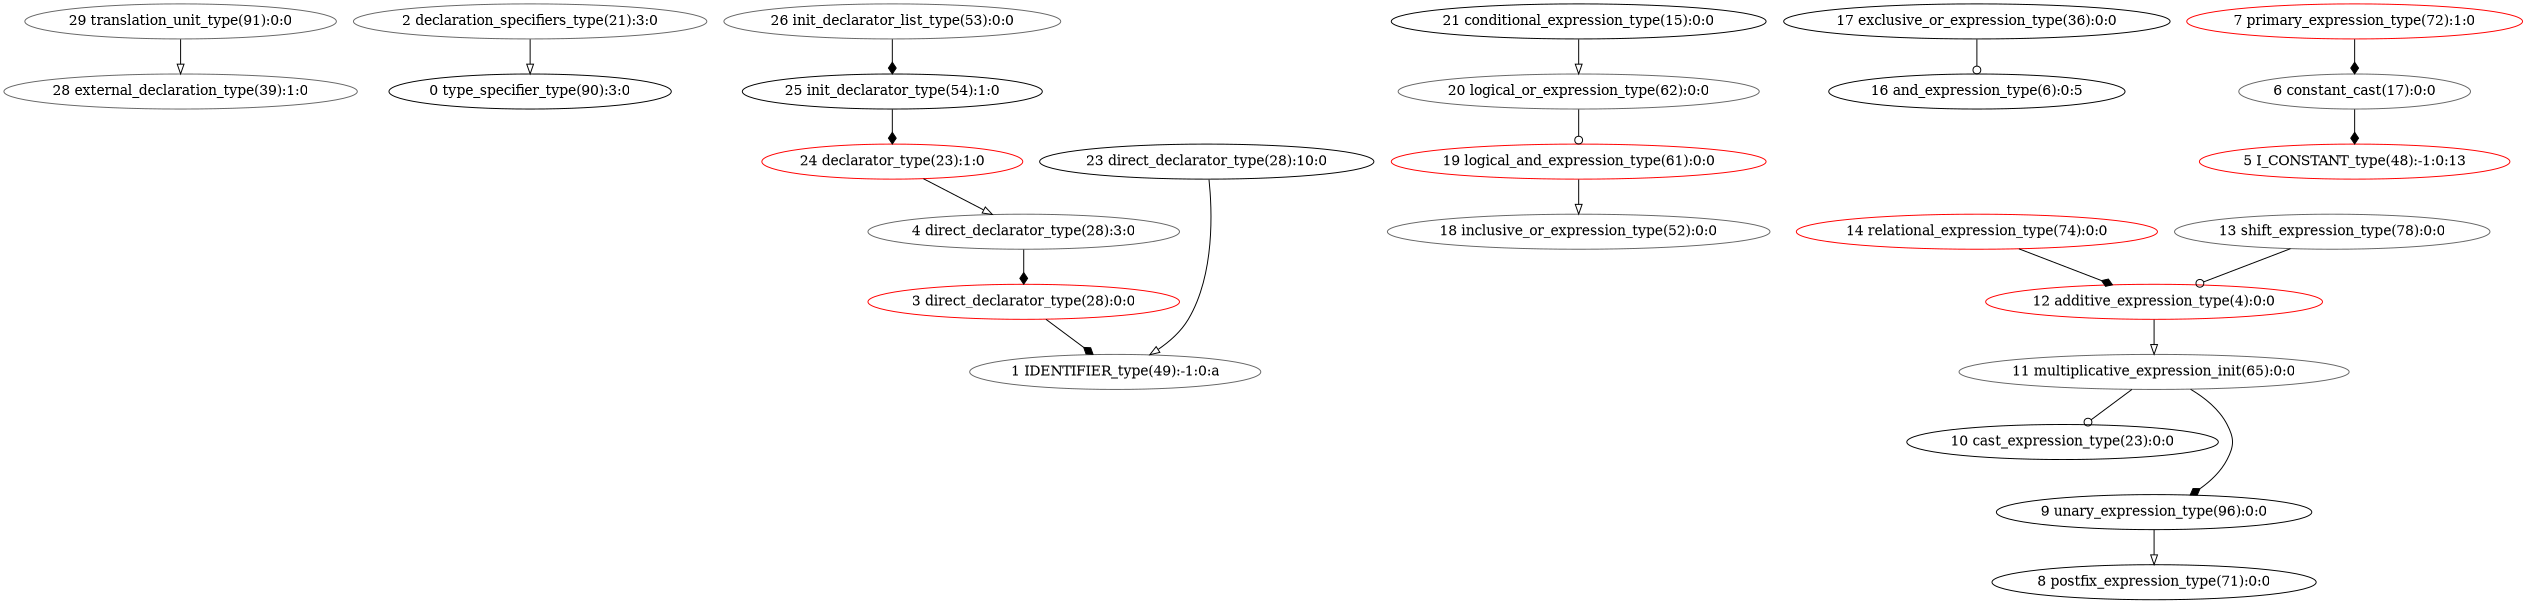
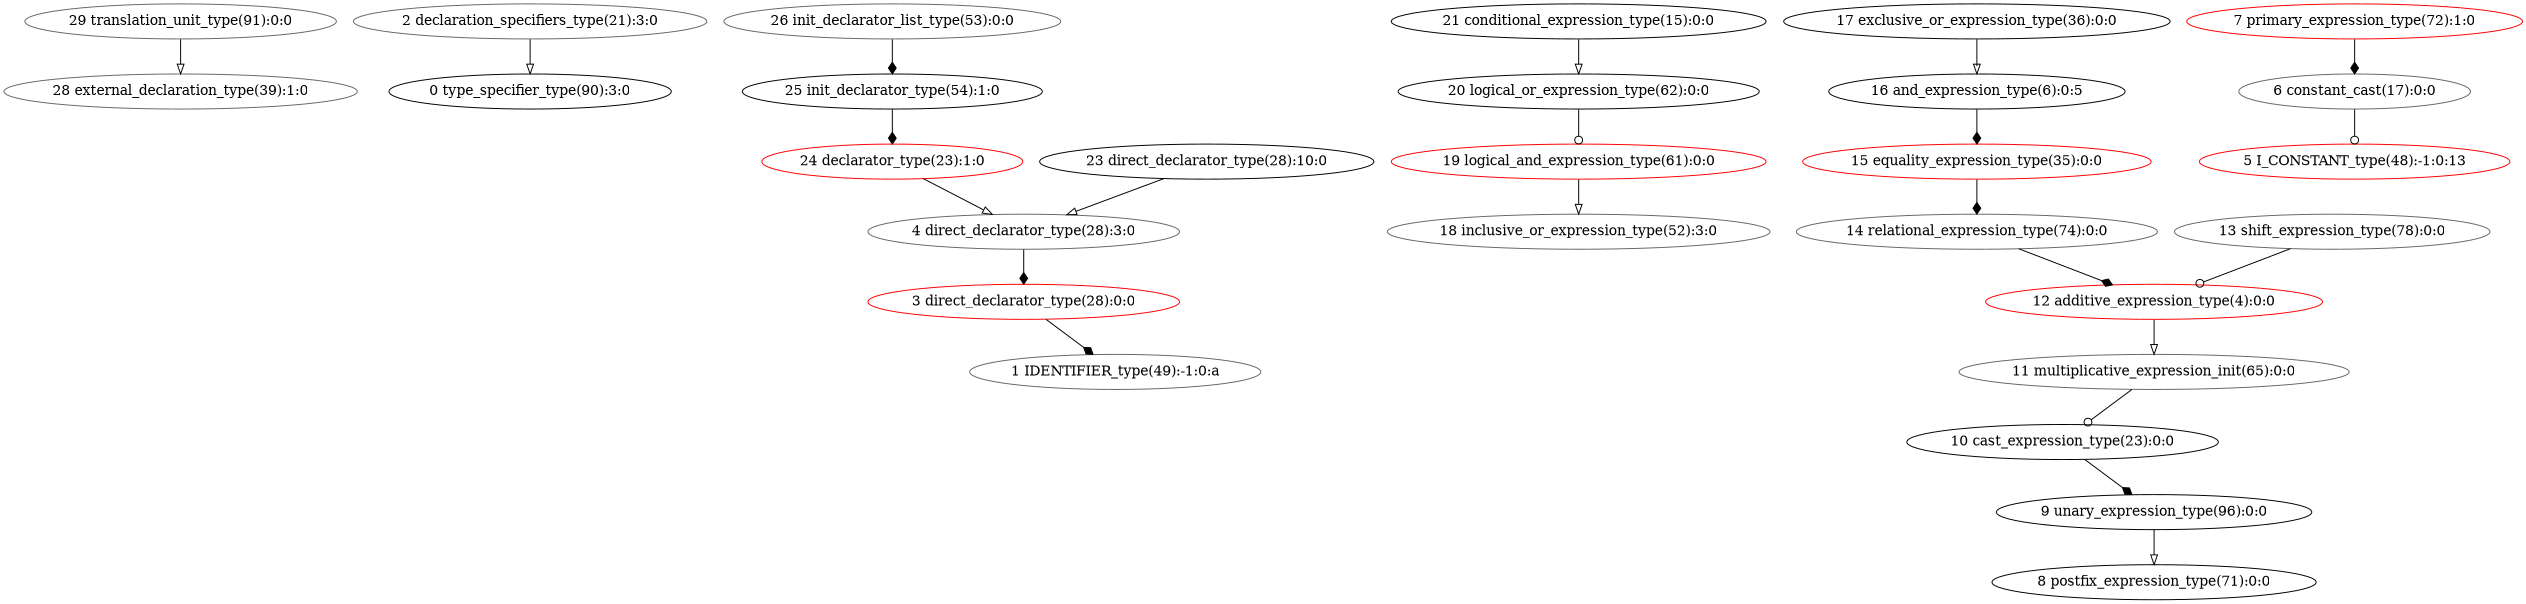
edge "17 exclusive_or_expression_type(36):0:0" -> "16 and_expression_type(6):0:5": arrowhead odot -> onormal
node "20 logical_or_expression_type(62):0:0": color gray40 -> black
edge "6 constant_cast(17):0:0" -> "5 I_CONSTANT_type(48):-1:0:13": arrowhead diamond -> odot
node "15 equality_expression_type(35):0:0": added
node "18 inclusive_or_expression_type(52):0:0": label "18 inclusive_or_expression_type(52):0:0" -> "18 inclusive_or_expression_type(52):3:0"
node "14 relational_expression_type(74):0:0": color red -> gray40
edge "23 direct_declarator_type(28):10:0" -> "1 IDENTIFIER_type(49):-1:0:a": now "23 direct_declarator_type(28):10:0" -> "4 direct_declarator_type(28):3:0"
edge "11 multiplicative_expression_init(65):0:0" -> "9 unary_expression_type(96):0:0": now "10 cast_expression_type(23):0:0" -> "9 unary_expression_type(96):0:0"
